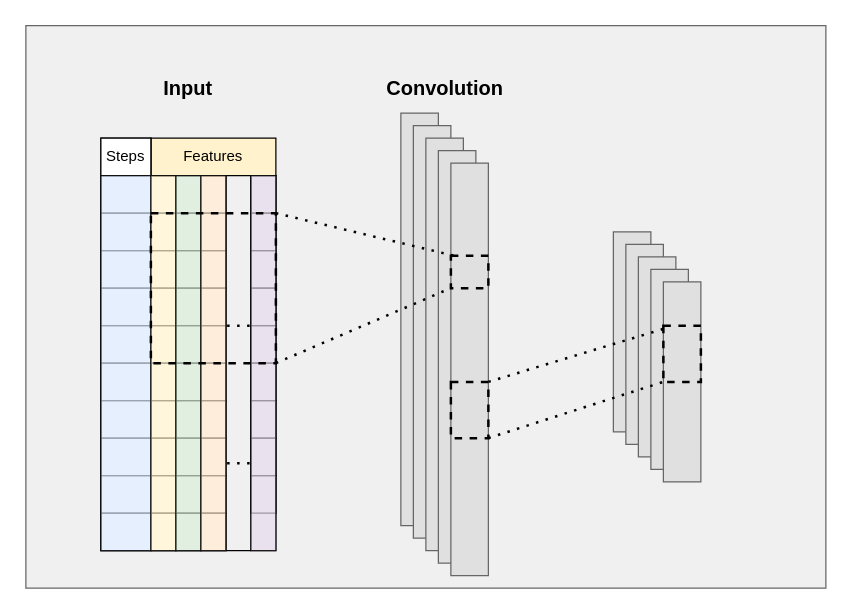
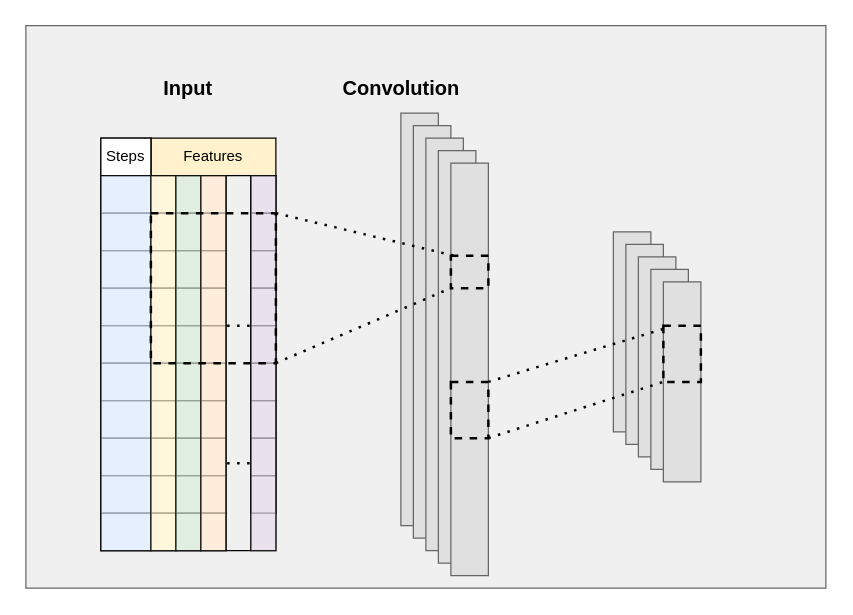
node "Convolution": moved (444, 88) -> (401, 88)
